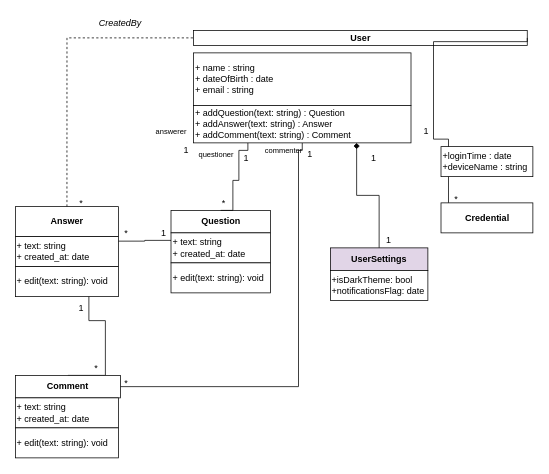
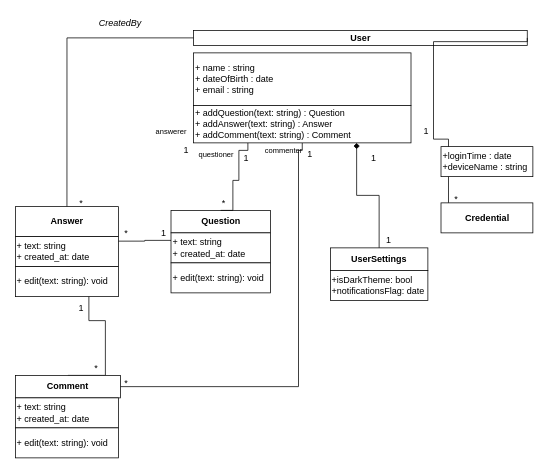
edge "User" -- "Answer": style dashed -> solid
node "UserSettings": fillcolor #e1d5e7 -> #ffffff
